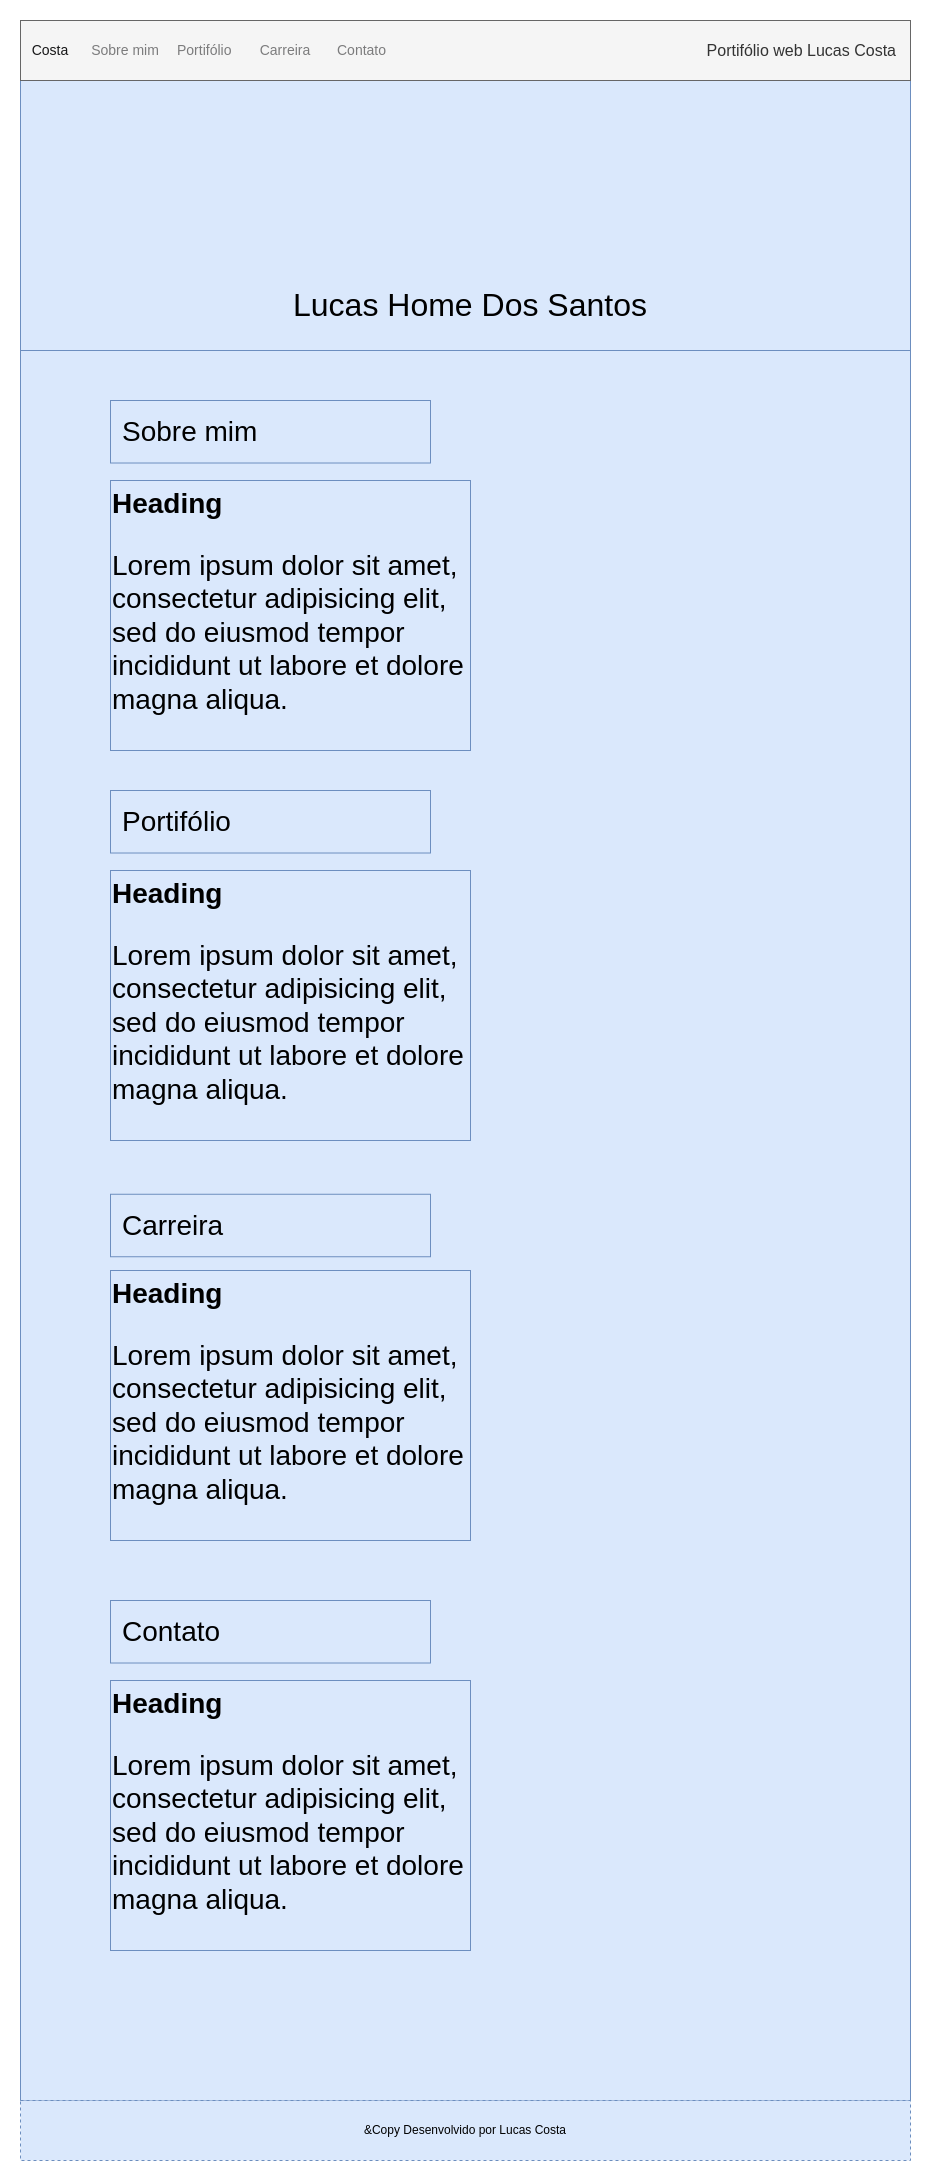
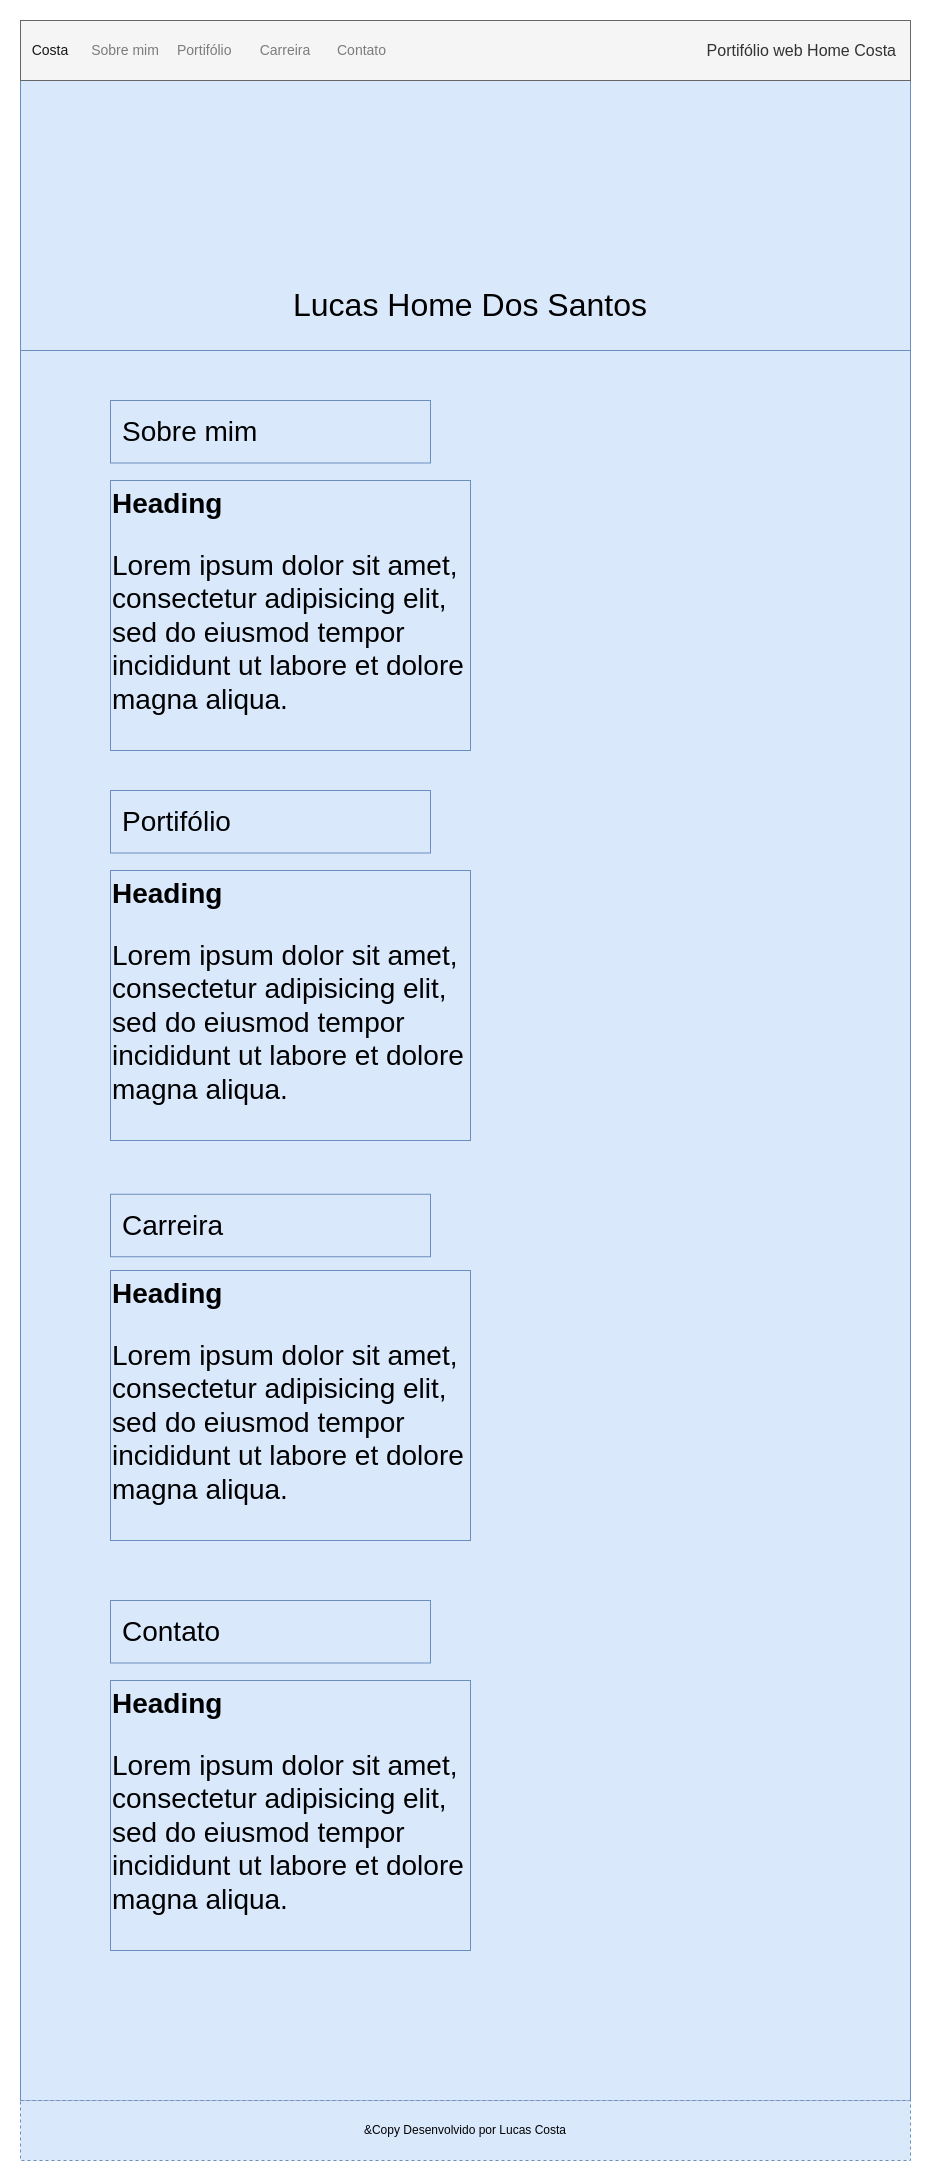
node "Portifólio web Lucas Costa": label "Portifólio web Lucas Costa" -> "Portifólio web Home Costa"
